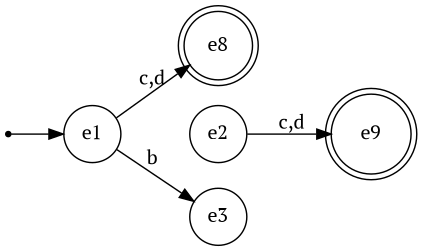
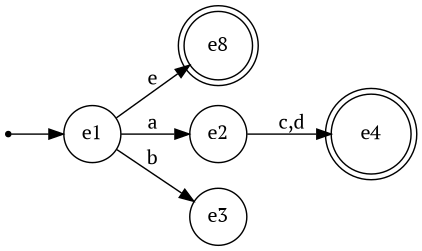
edge "e1" -> "e8": label "c,d" -> "e"
edge "e1" -> "e2": added, label "a"
node "e9": label "e9" -> "e4"
